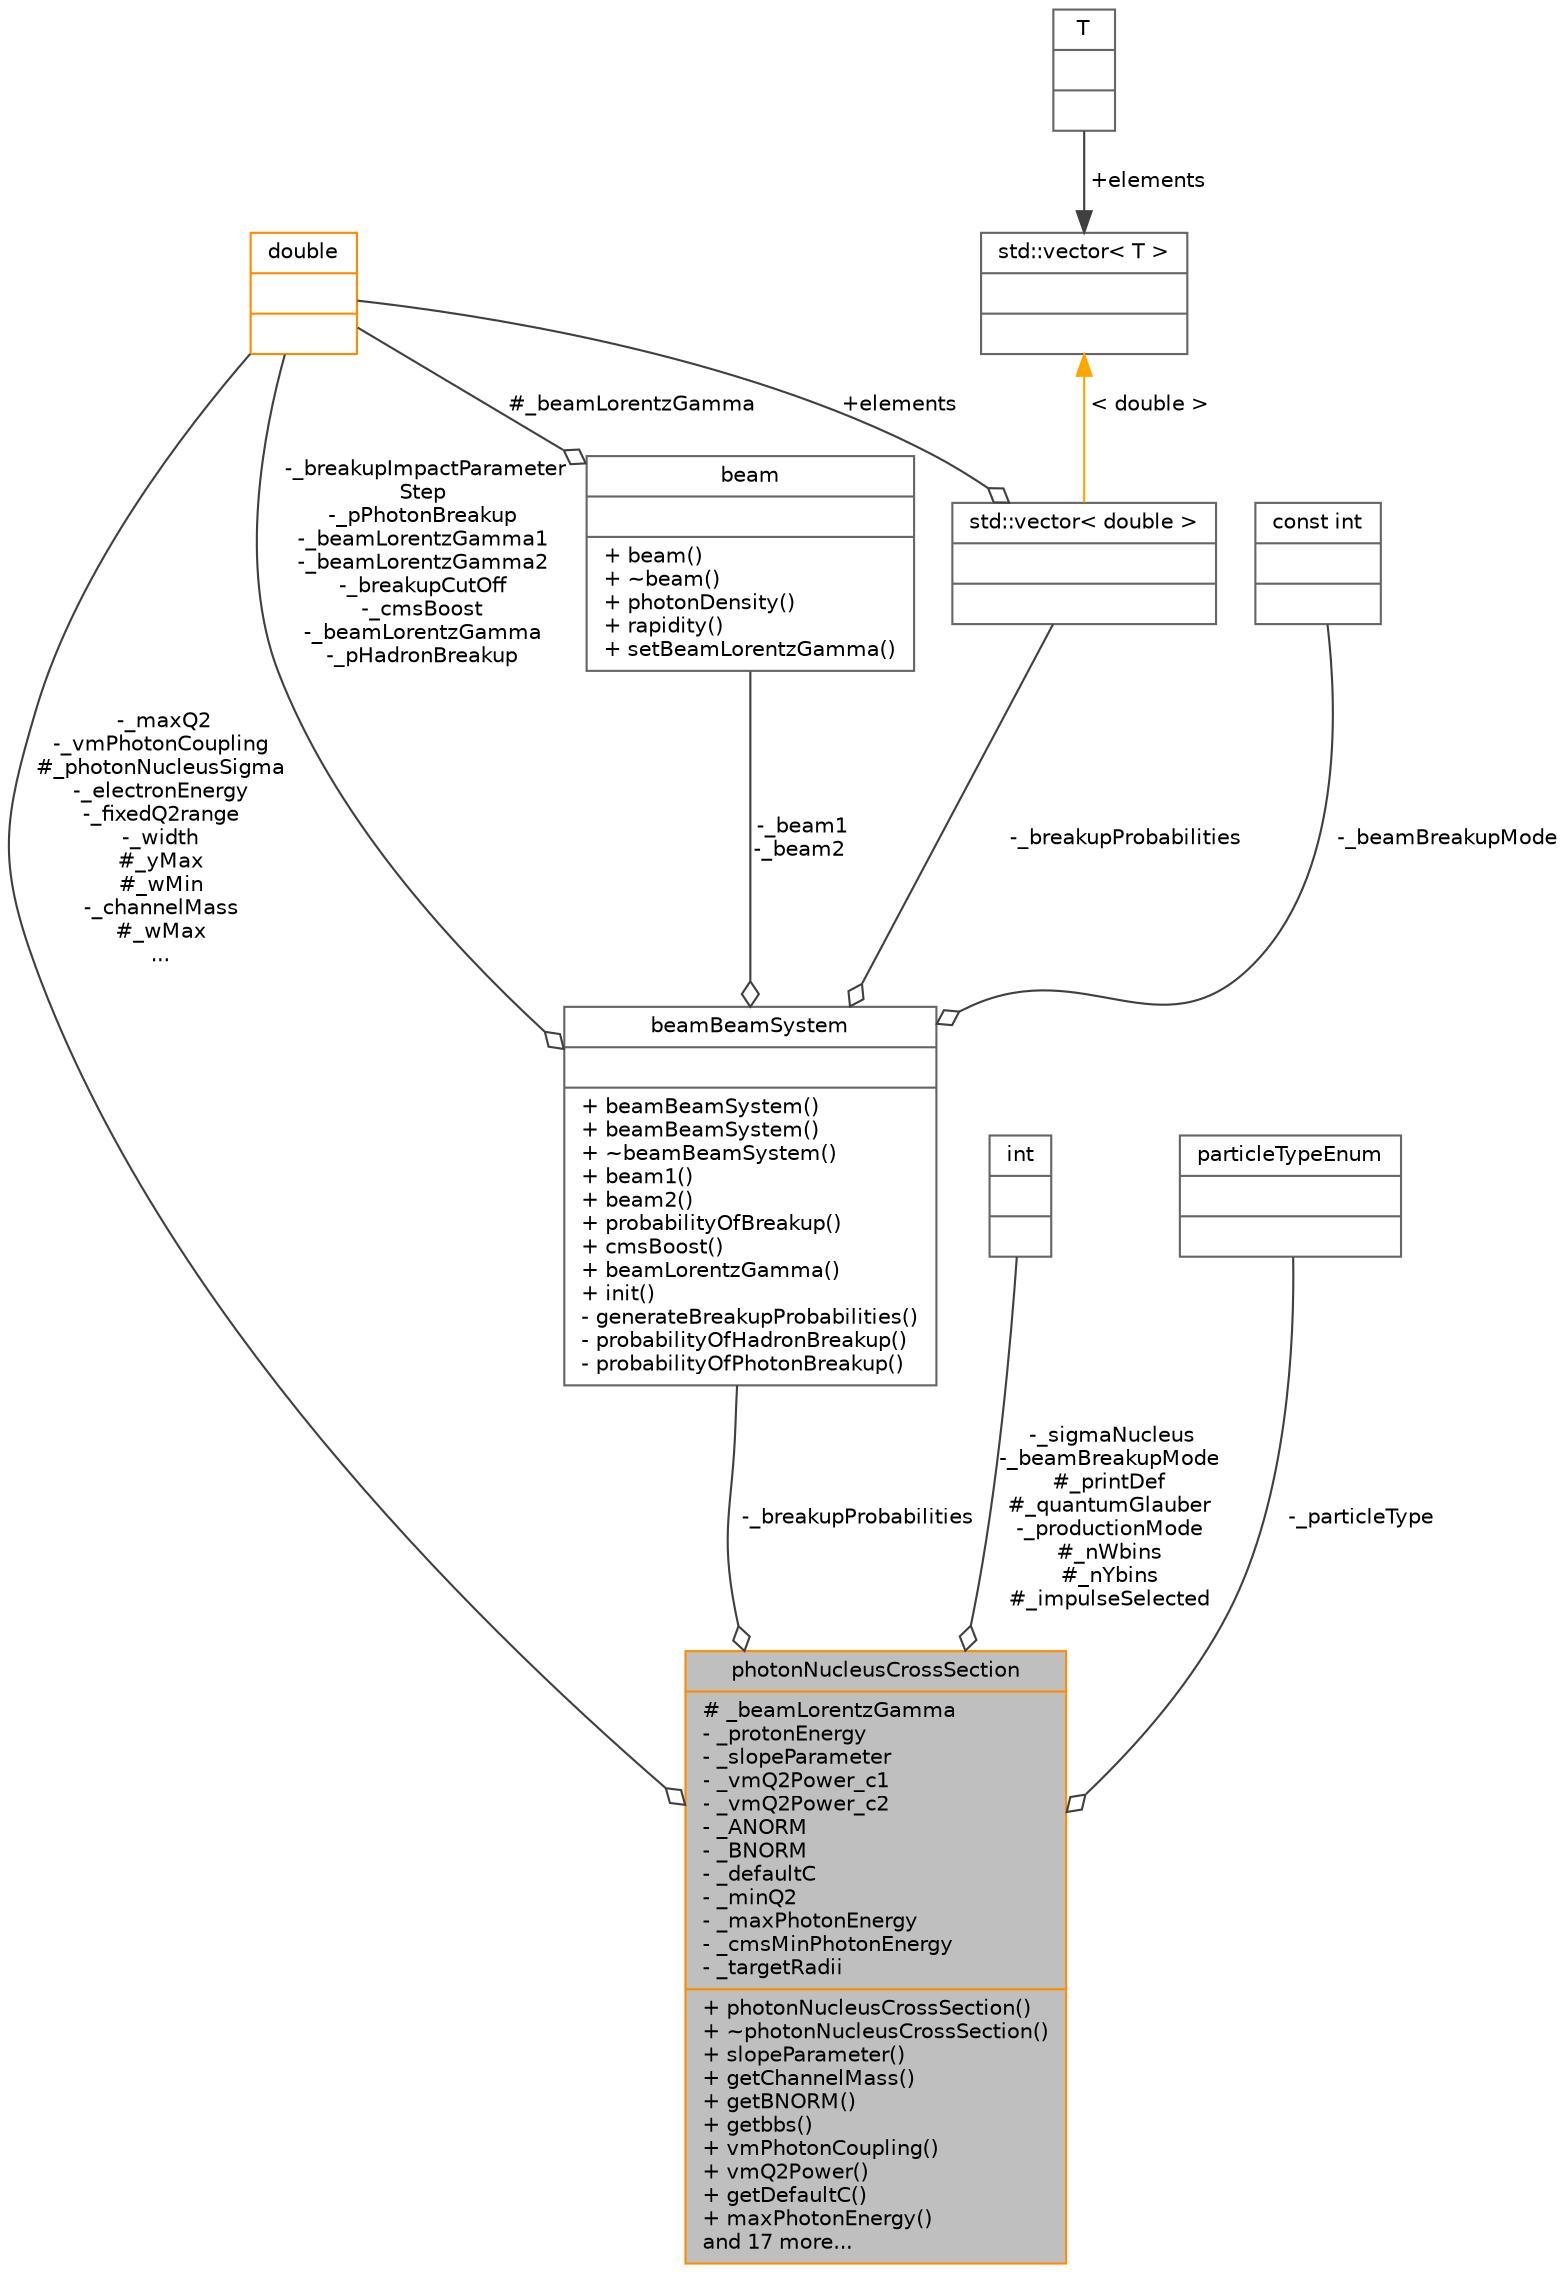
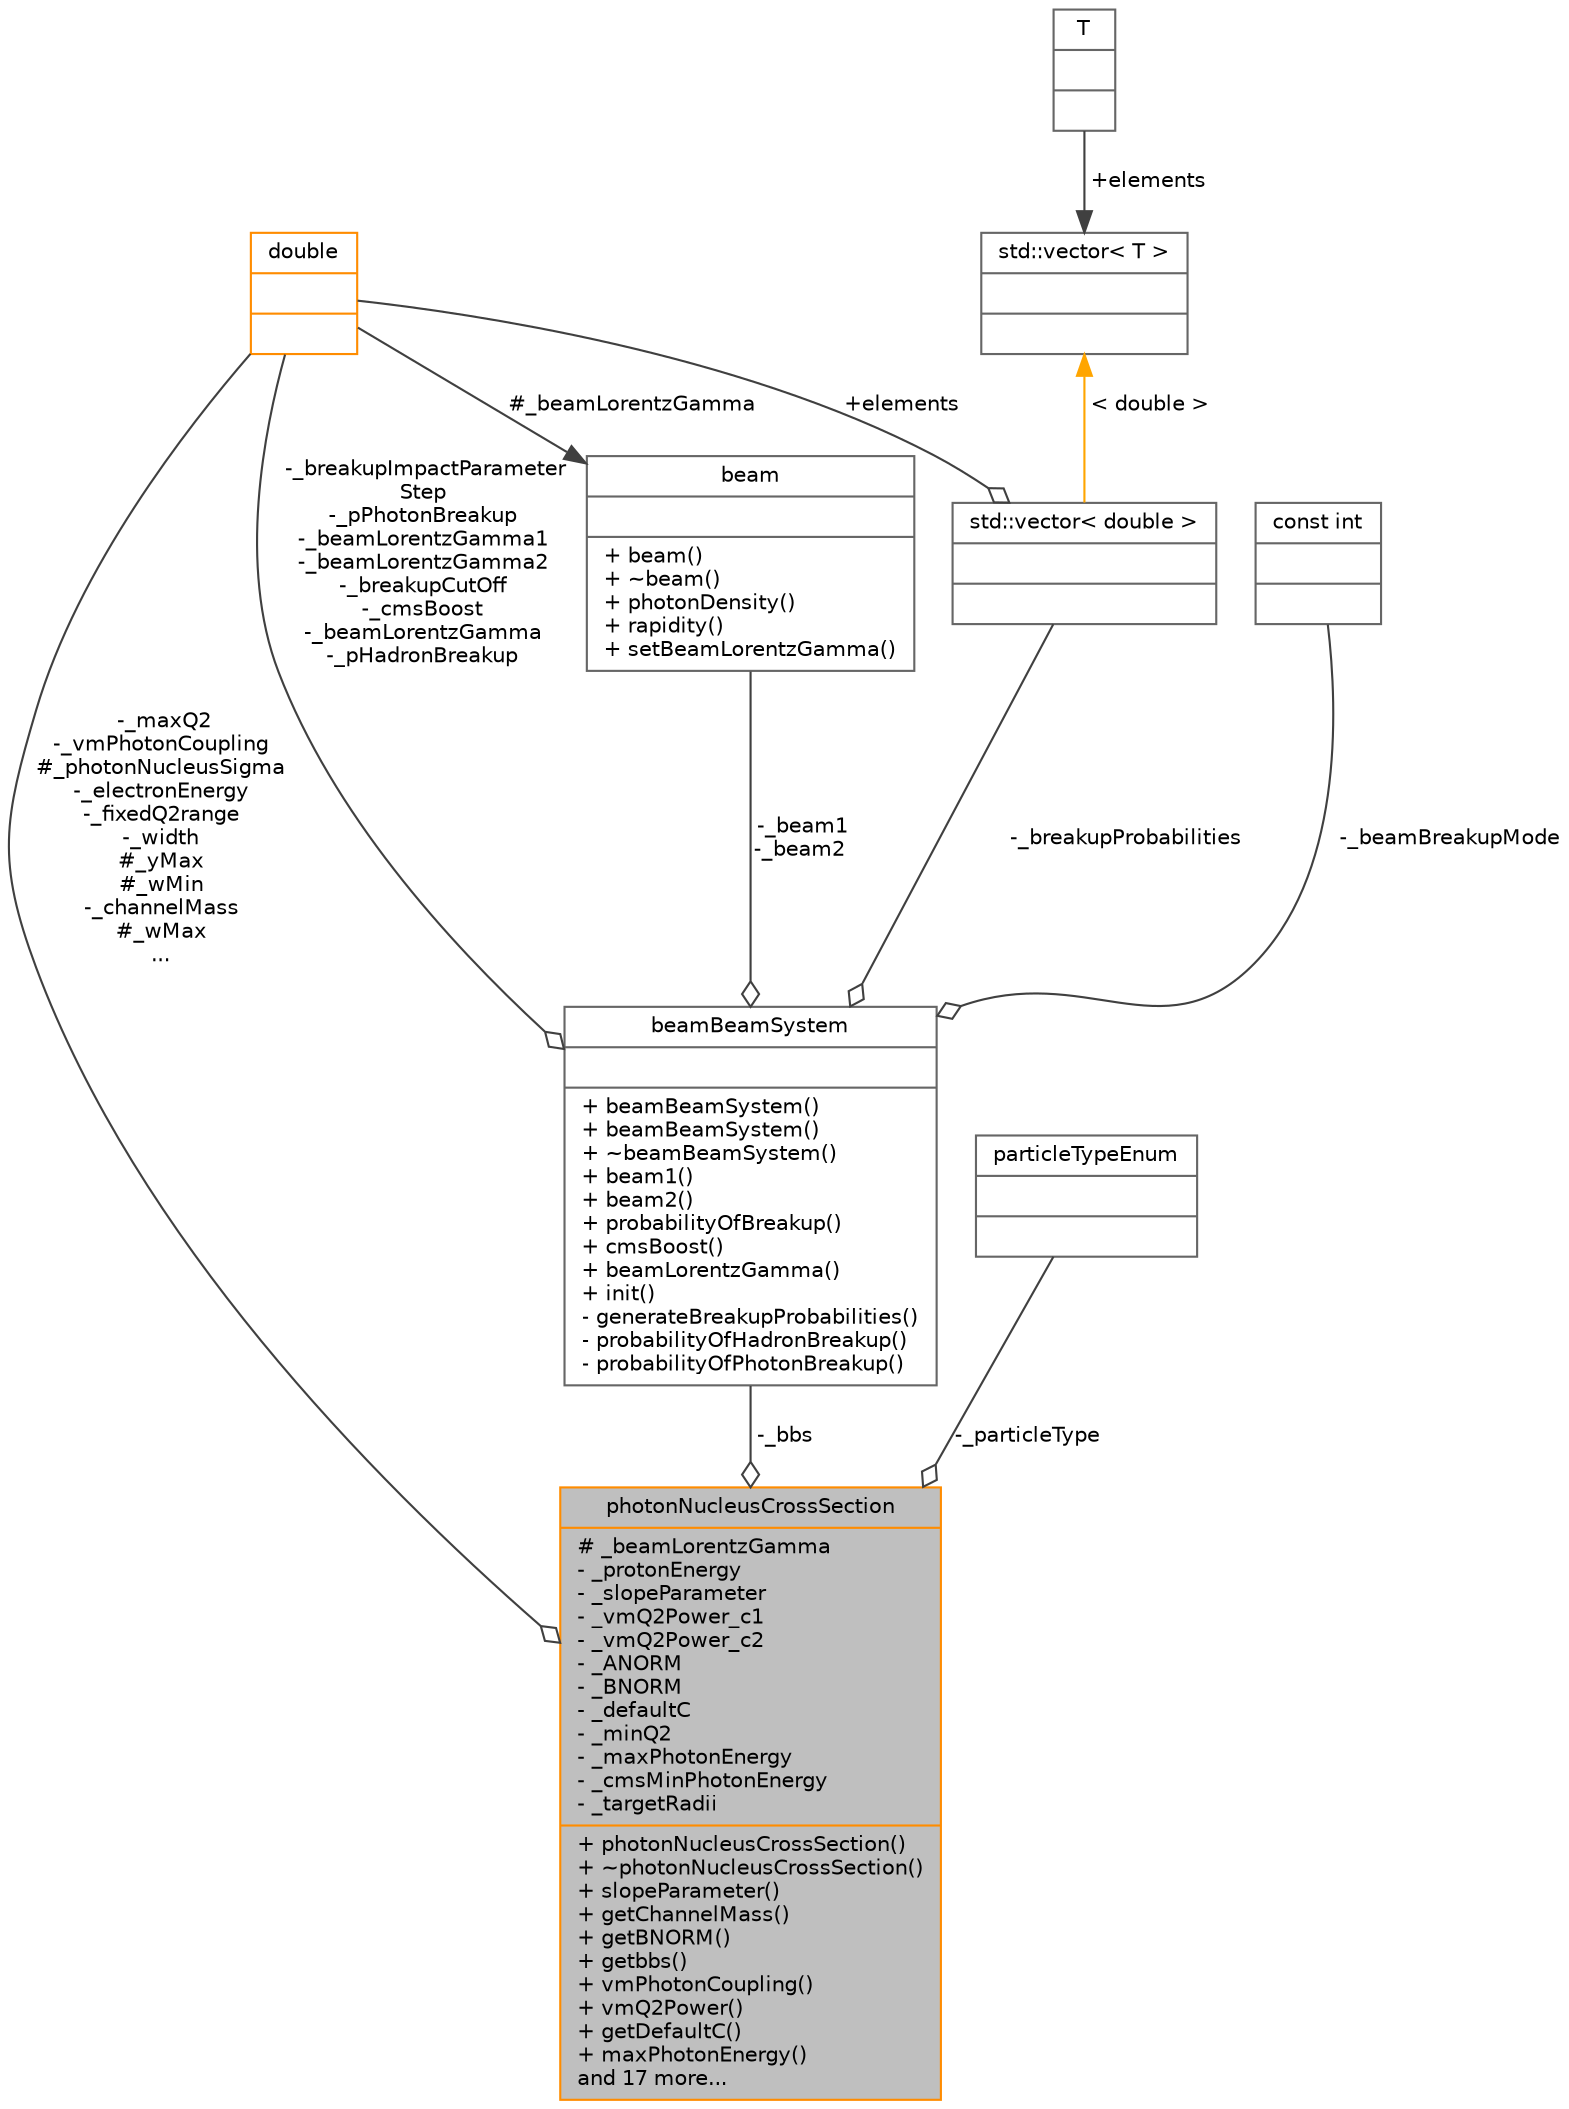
edge "double" -> "beam": arrowhead odiamond -> normal
node "int": removed
edge "beamBeamSystem" -> "photonNucleusCrossSection": label " -_breakupProbabilities" -> " -_bbs"
